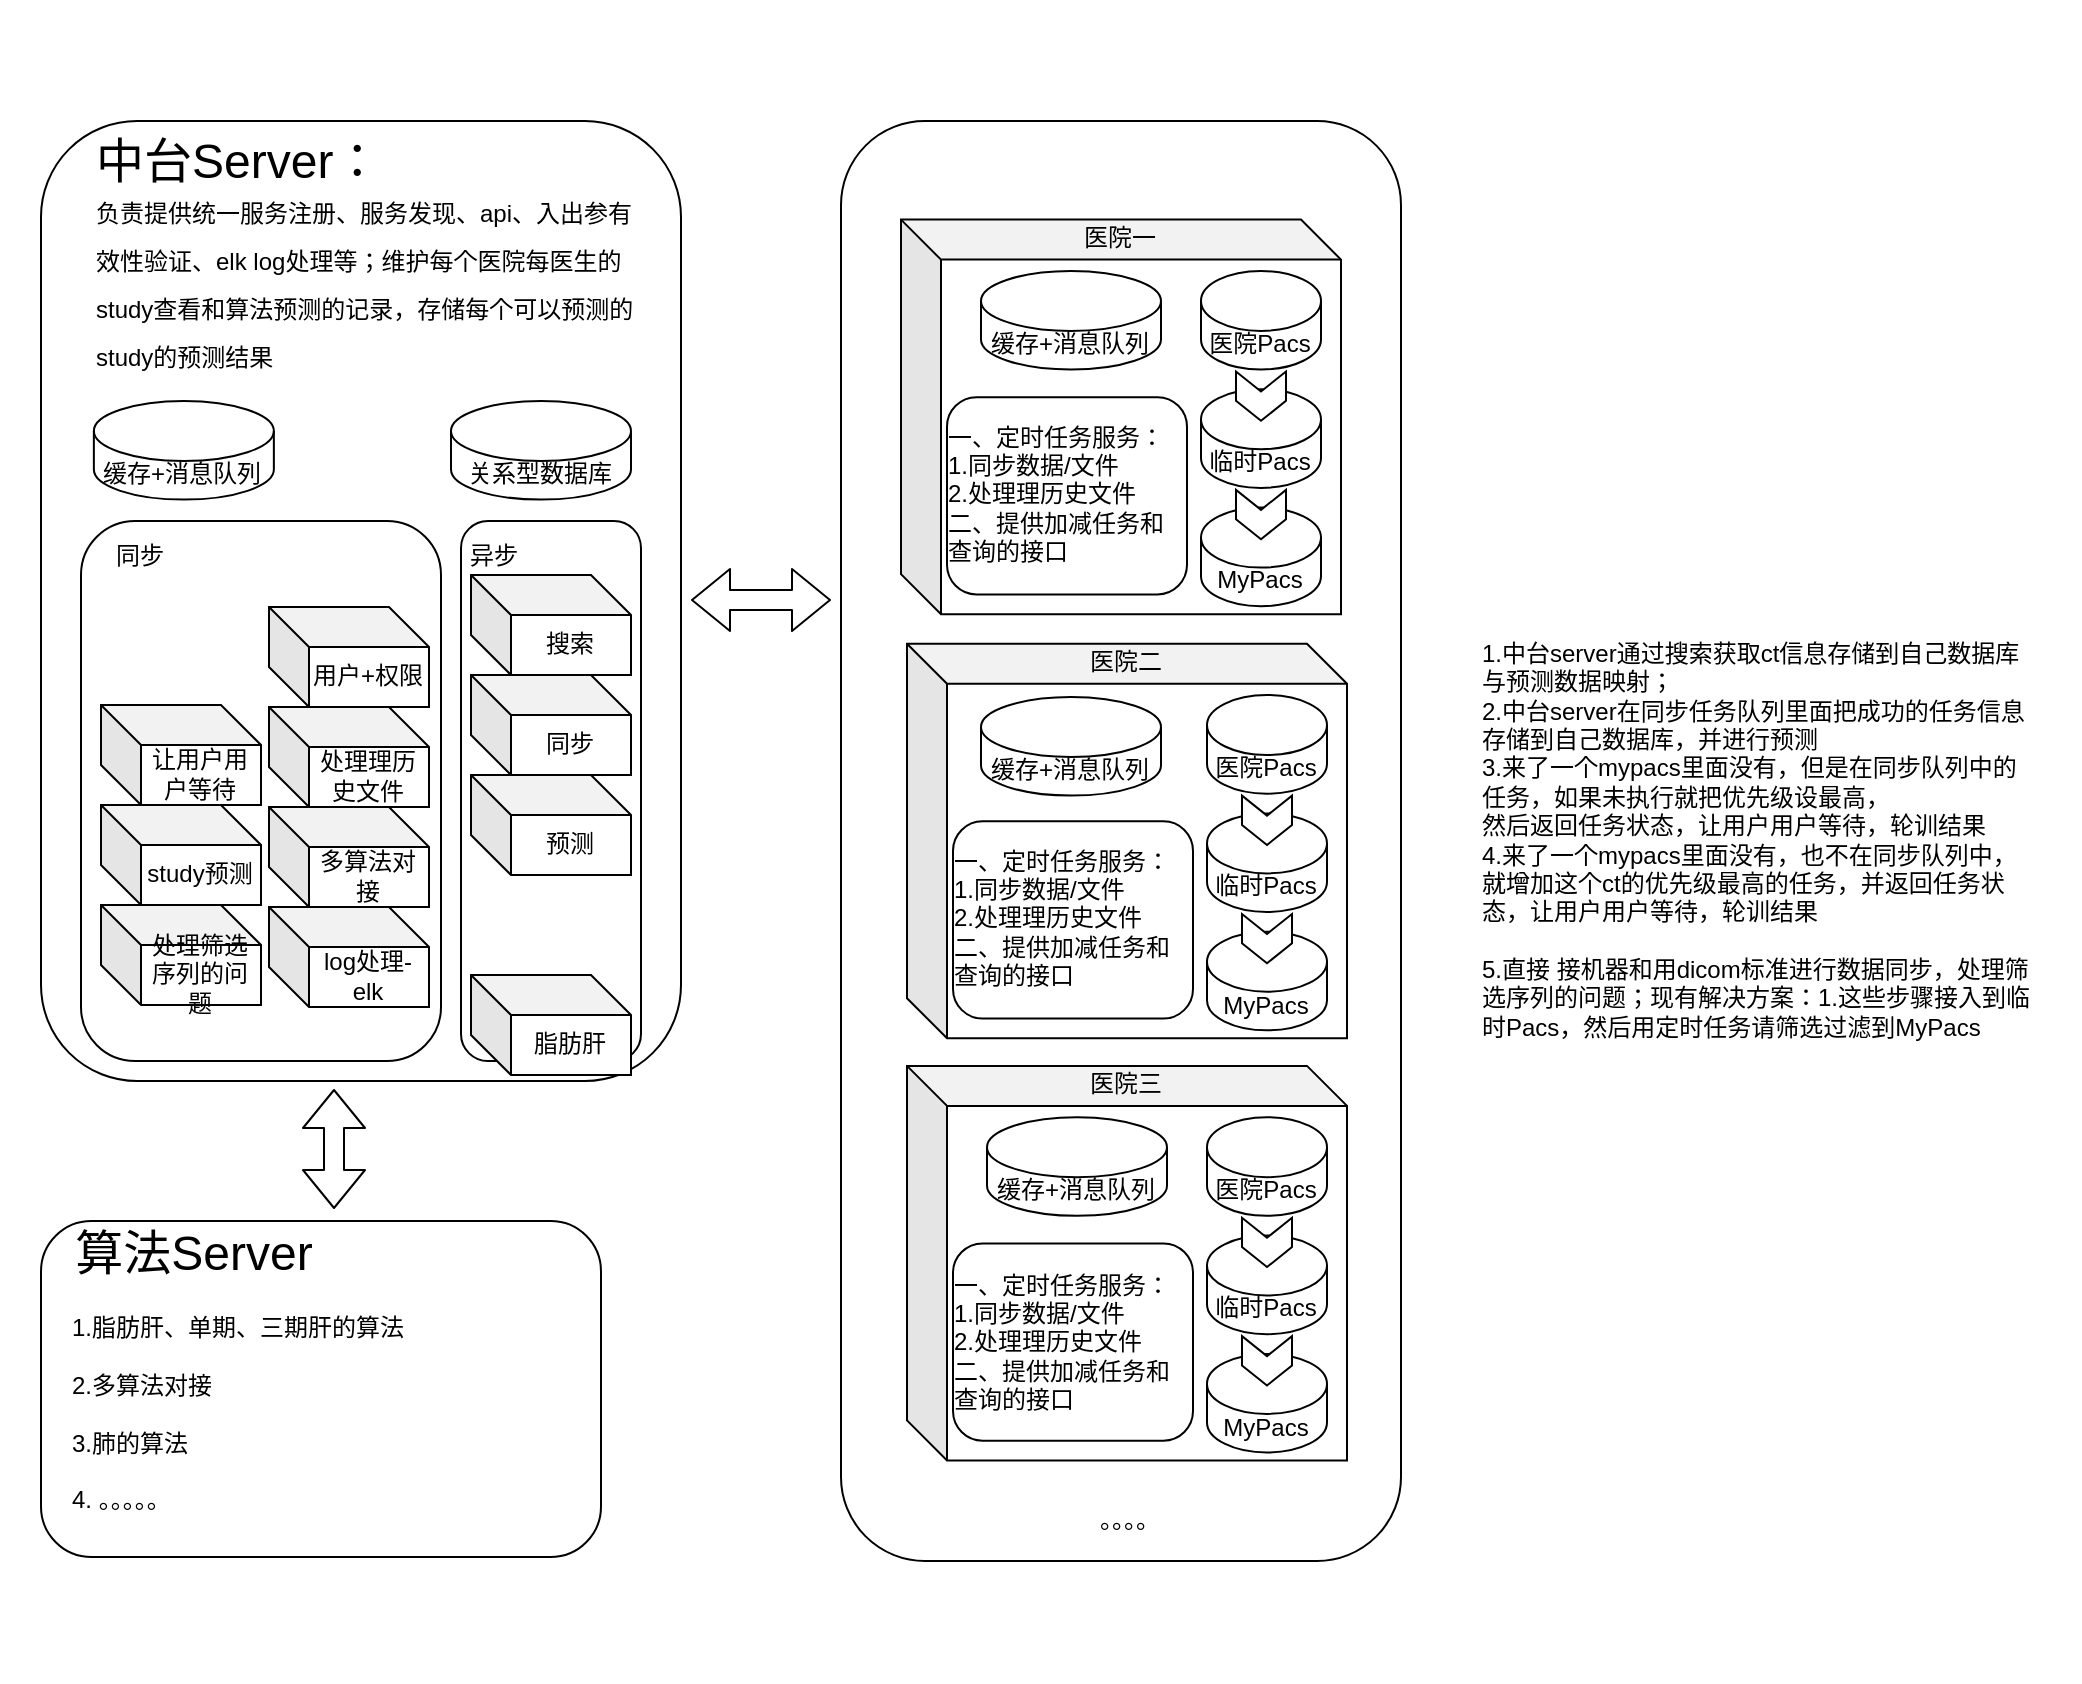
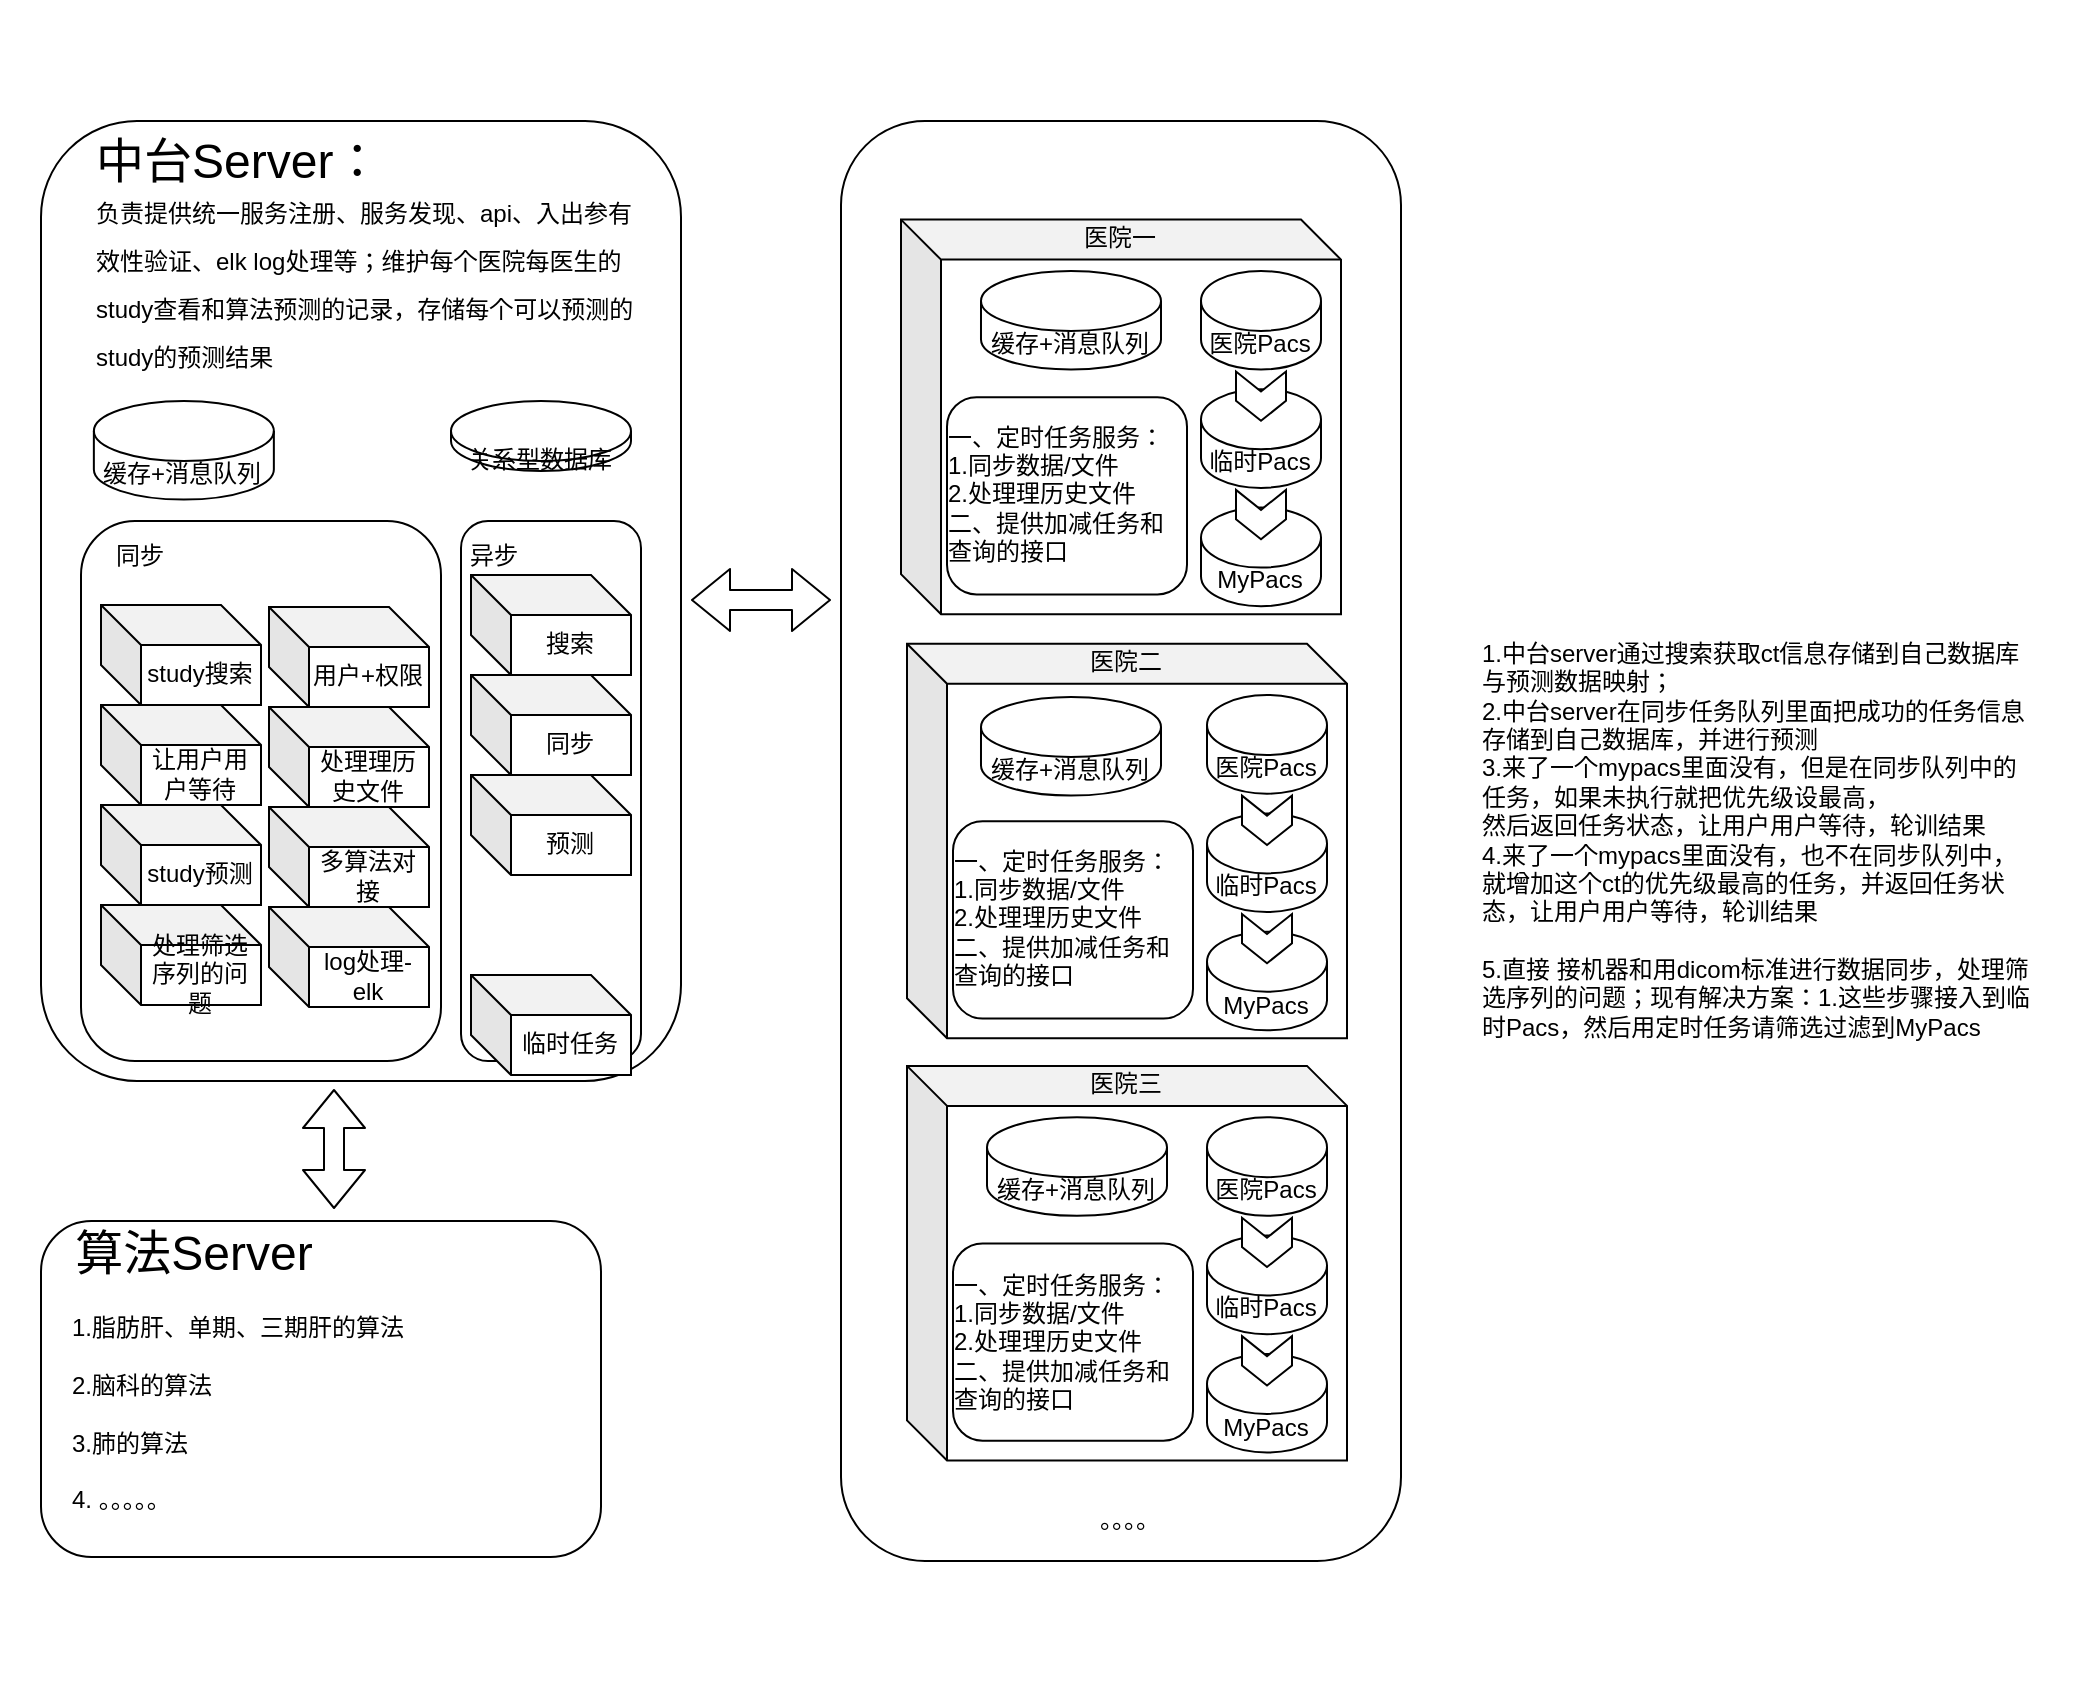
node "关系型数据库": size 180x99 -> 180x70
node "study搜索": added
node "脂肪肝": label "脂肪肝" -> "临时任务"
node "1.脂肪肝、单期、三期肝的算法 2.多算法对接 3.肺的算法 4. 。。。。。": label "1.脂肪肝、单期、三期肝的算法 2.多算法对接 3.肺的算法 4. 。。。。。" -> "1.脂肪肝、单期、三期肝的算法 2.脑科的算法 3.肺的算法 4. 。。。。。"
